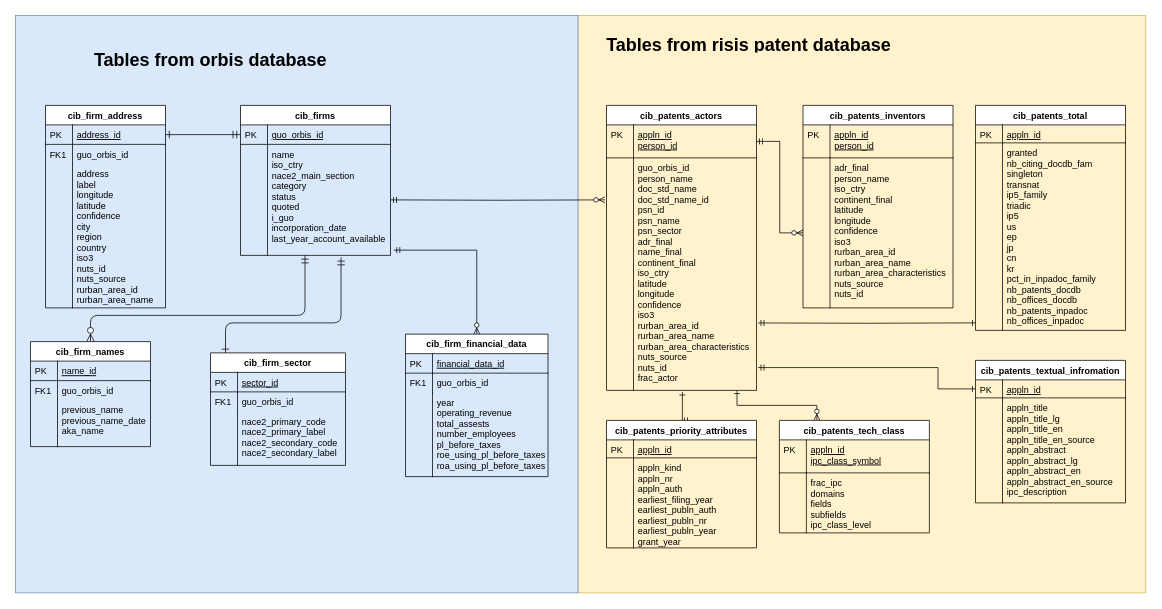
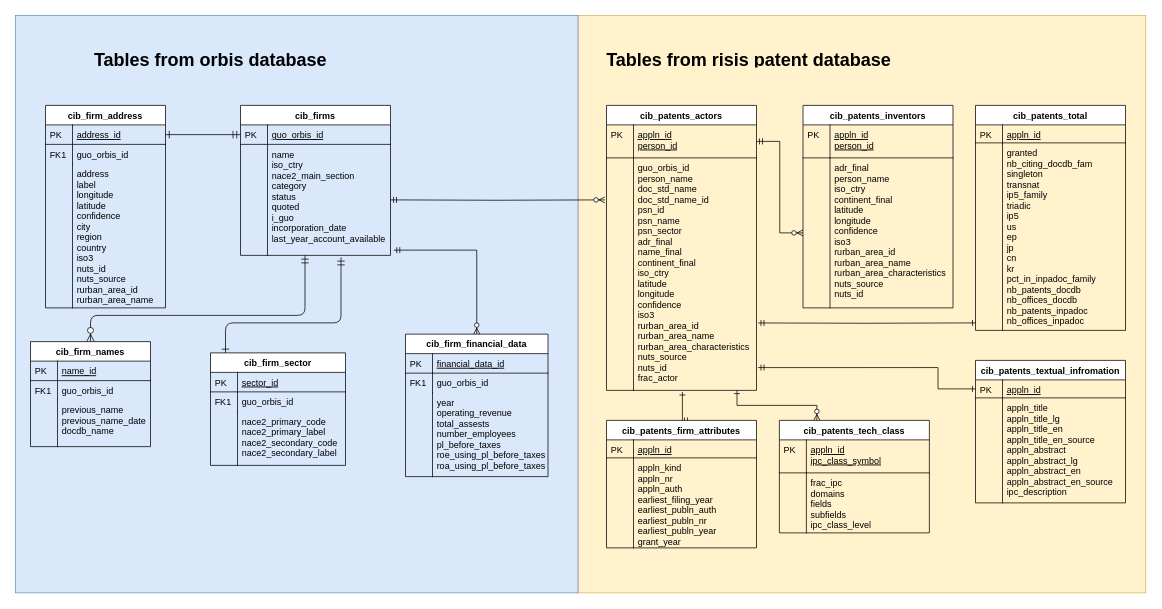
node "Tables from risis patent database": moved (765, 42) -> (765, 57)
node "previous_name previous_name_date aka_name": label "previous_name previous_name_date aka_name" -> "previous_name previous_name_date docdb_name"
node "cib_patents_priority_attributes": label "cib_patents_priority_attributes" -> "cib_patents_firm_attributes"
